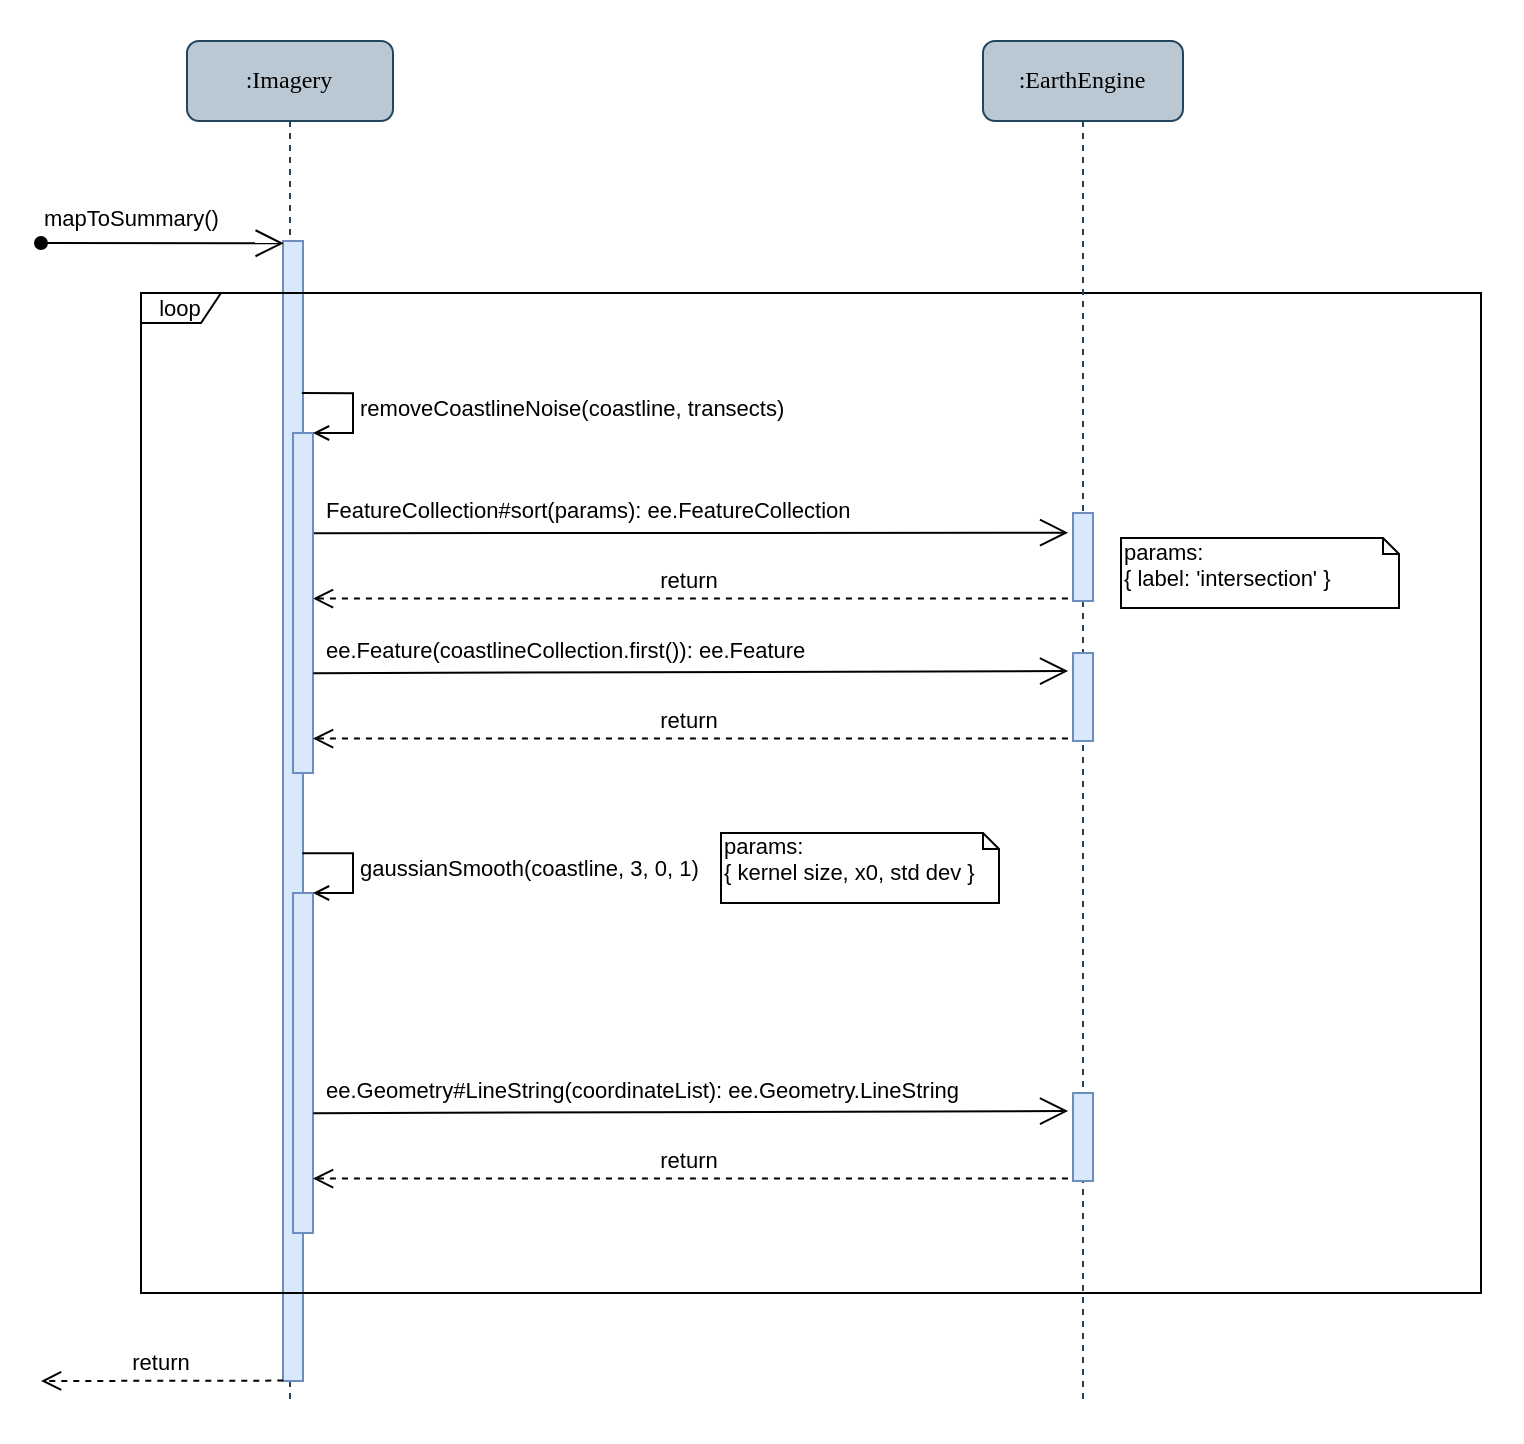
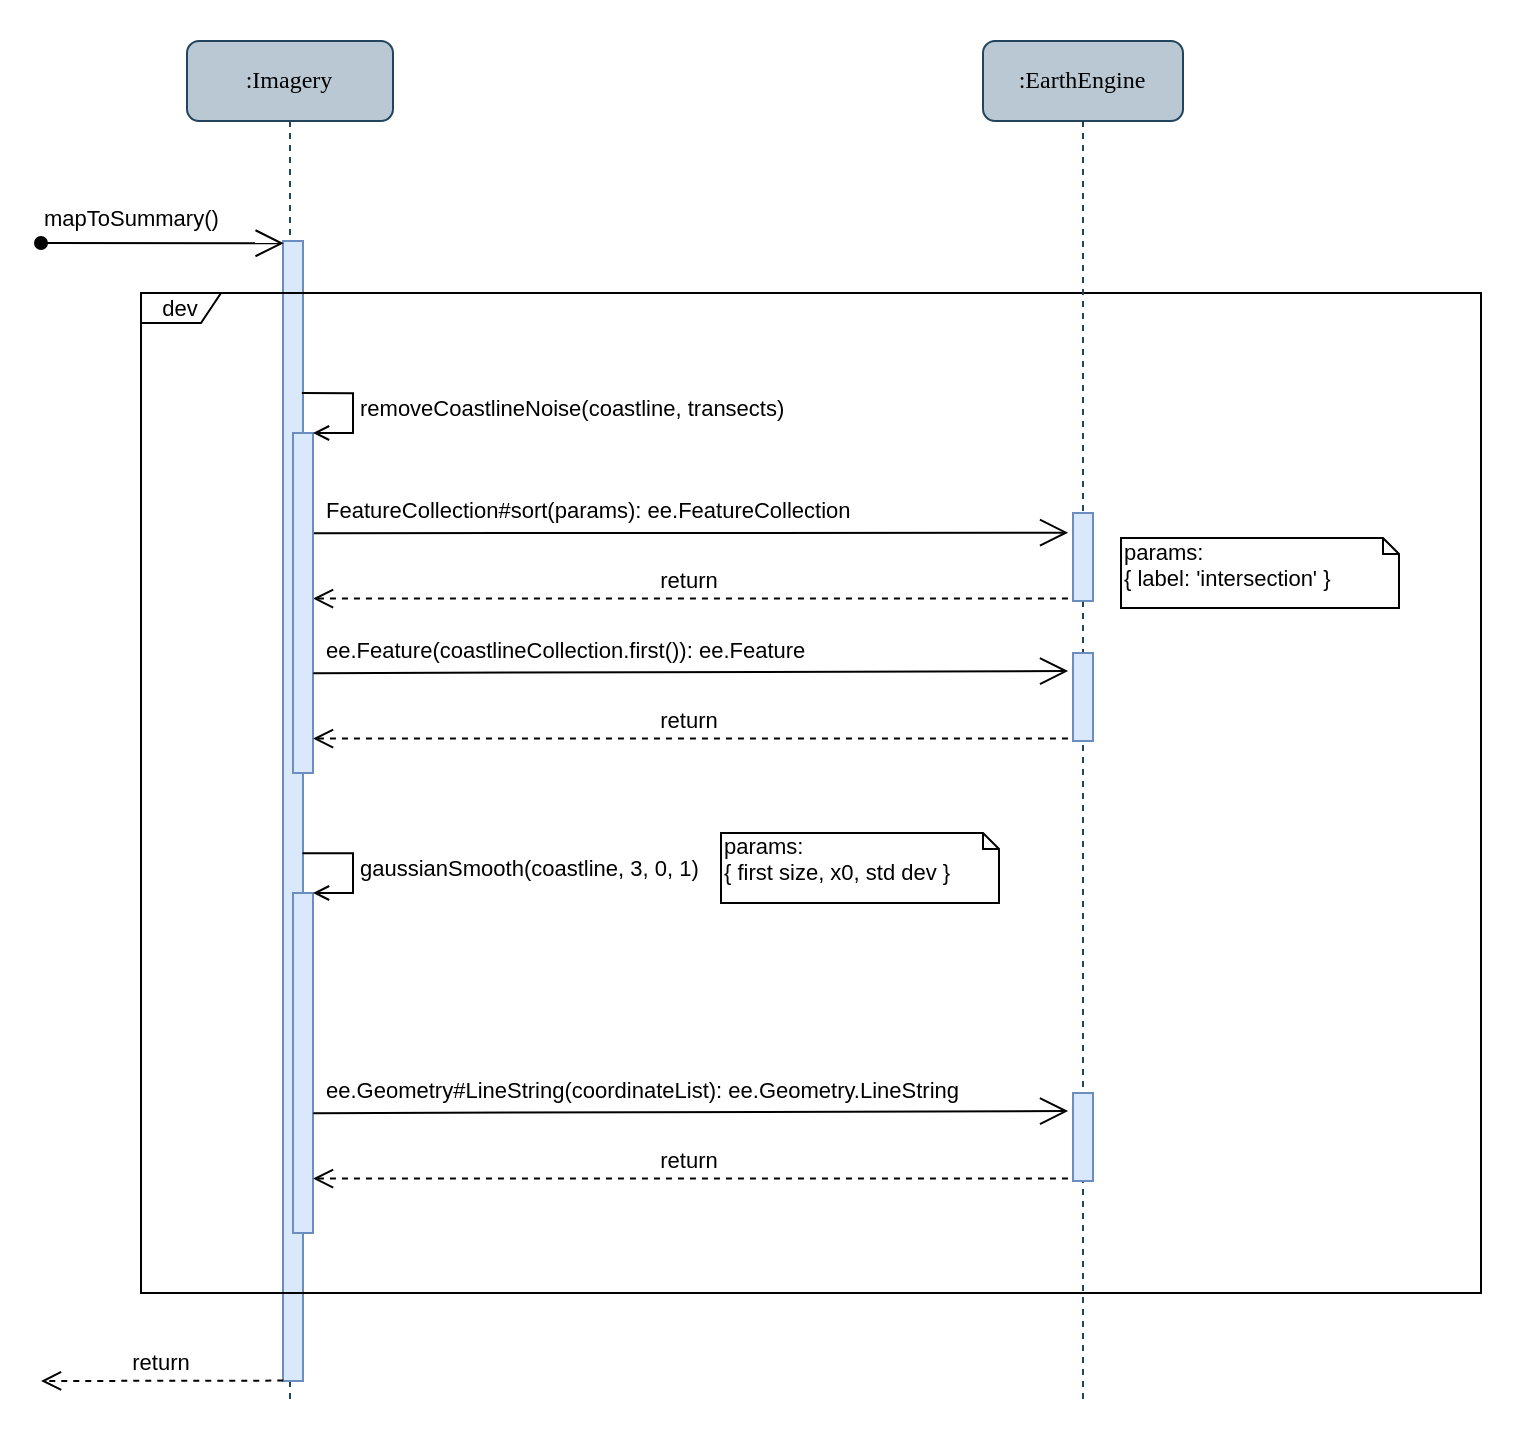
node "loop": label "loop" -> "dev"
node "params: { kernel size, x0, std dev }": label "params: { kernel size, x0, std dev }" -> "params: { first size, x0, std dev }"
